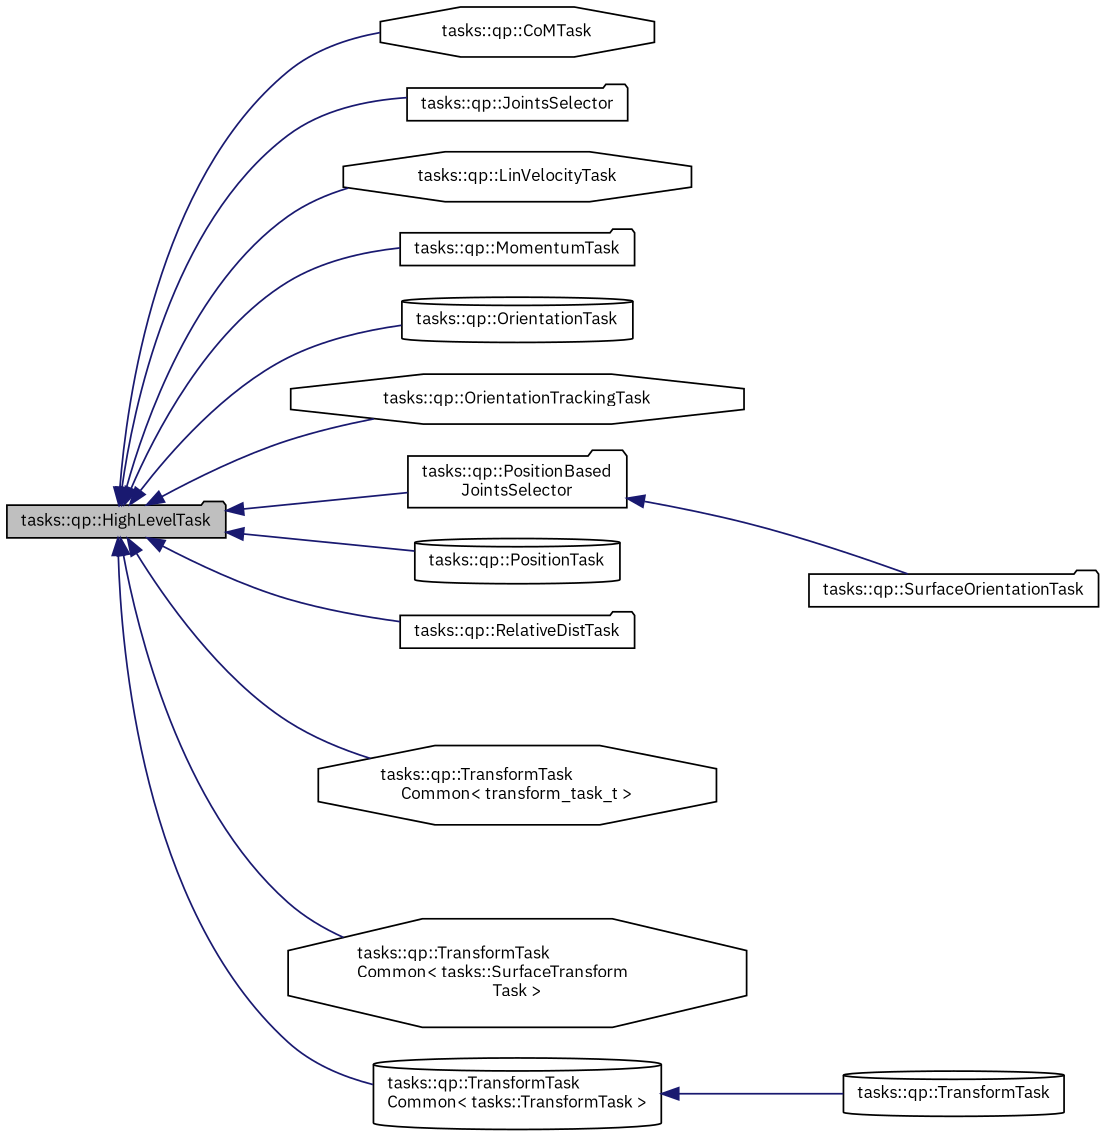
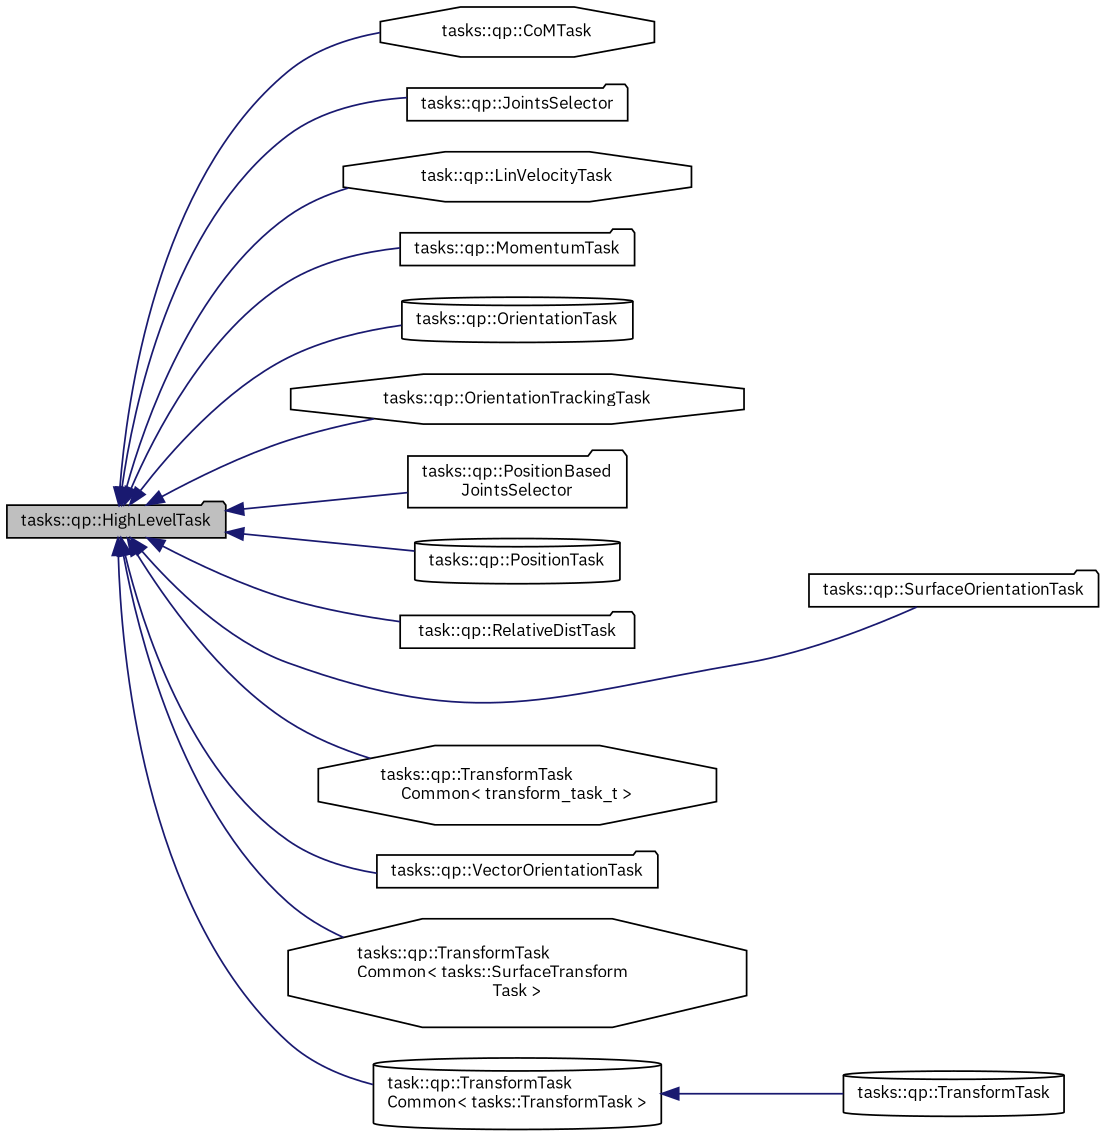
node "tasks::qp::LinVelocityTask": label "tasks::qp::LinVelocityTask" -> "task::qp::LinVelocityTask"
edge "tasks::qp::SurfaceOrientationTask" -> "tasks::qp::PositionBased JointsSelector": now "tasks::qp::SurfaceOrientationTask" -> "tasks::qp::HighLevelTask"
node "tasks::qp::RelativeDistTask": label "tasks::qp::RelativeDistTask" -> "task::qp::RelativeDistTask"
node "tasks::qp::VectorOrientationTask": added
node "tasks::qp::TransformTask Common< tasks::TransformTask >": label "tasks::qp::TransformTask Common< tasks::TransformTask >" -> "task::qp::TransformTask Common< tasks::TransformTask >"
